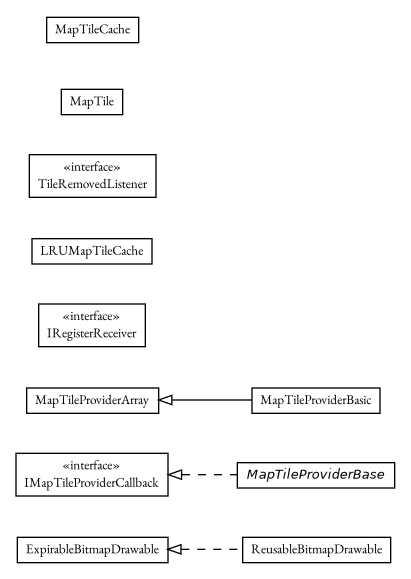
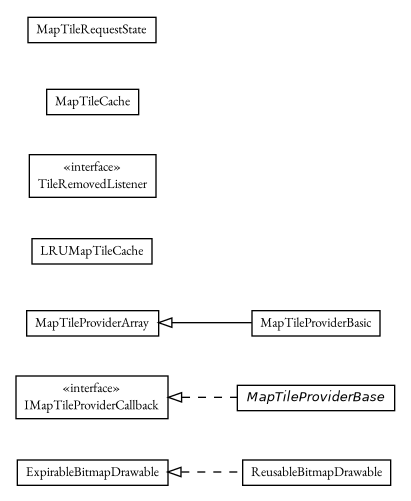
node "MapTileRequestState": added
node "MapTile": removed
node "IRegisterReceiver": removed
